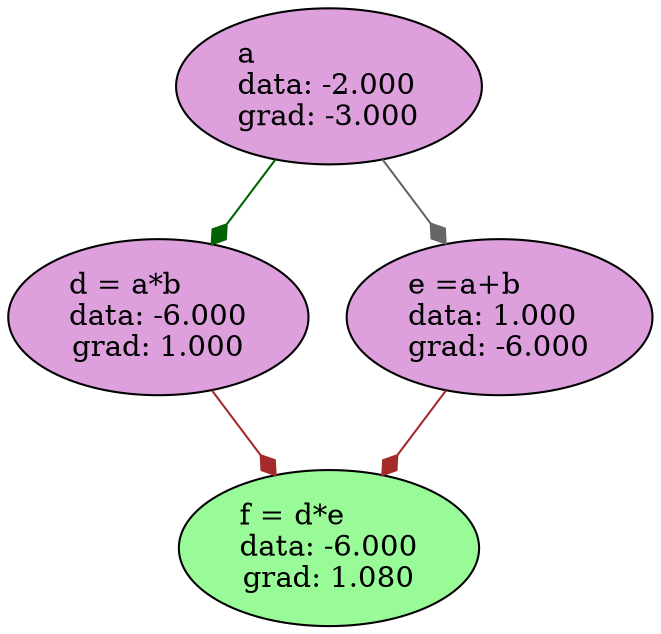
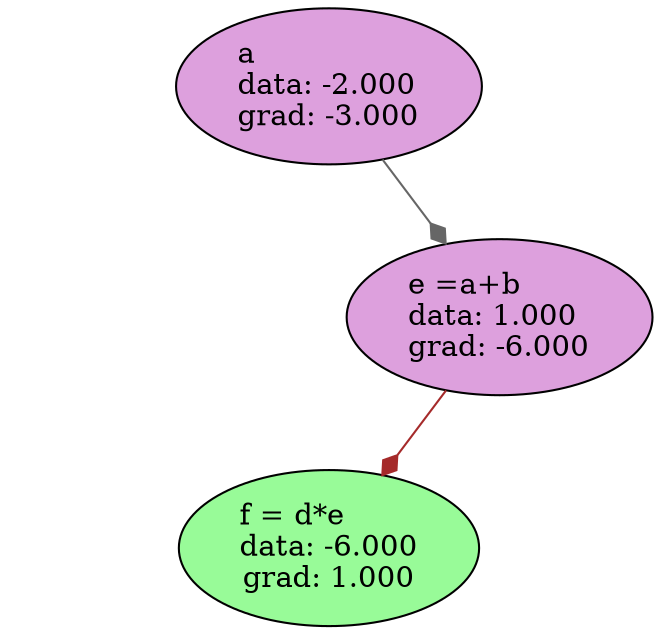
node "d = a*b data: -6.000 grad: 1.000": removed
node "f = d*e data: -6.000 grad: 1.080": label "f = d*e data: -6.000 grad: 1.080" -> "f = d*e data: -6.000 grad: 1.000"
